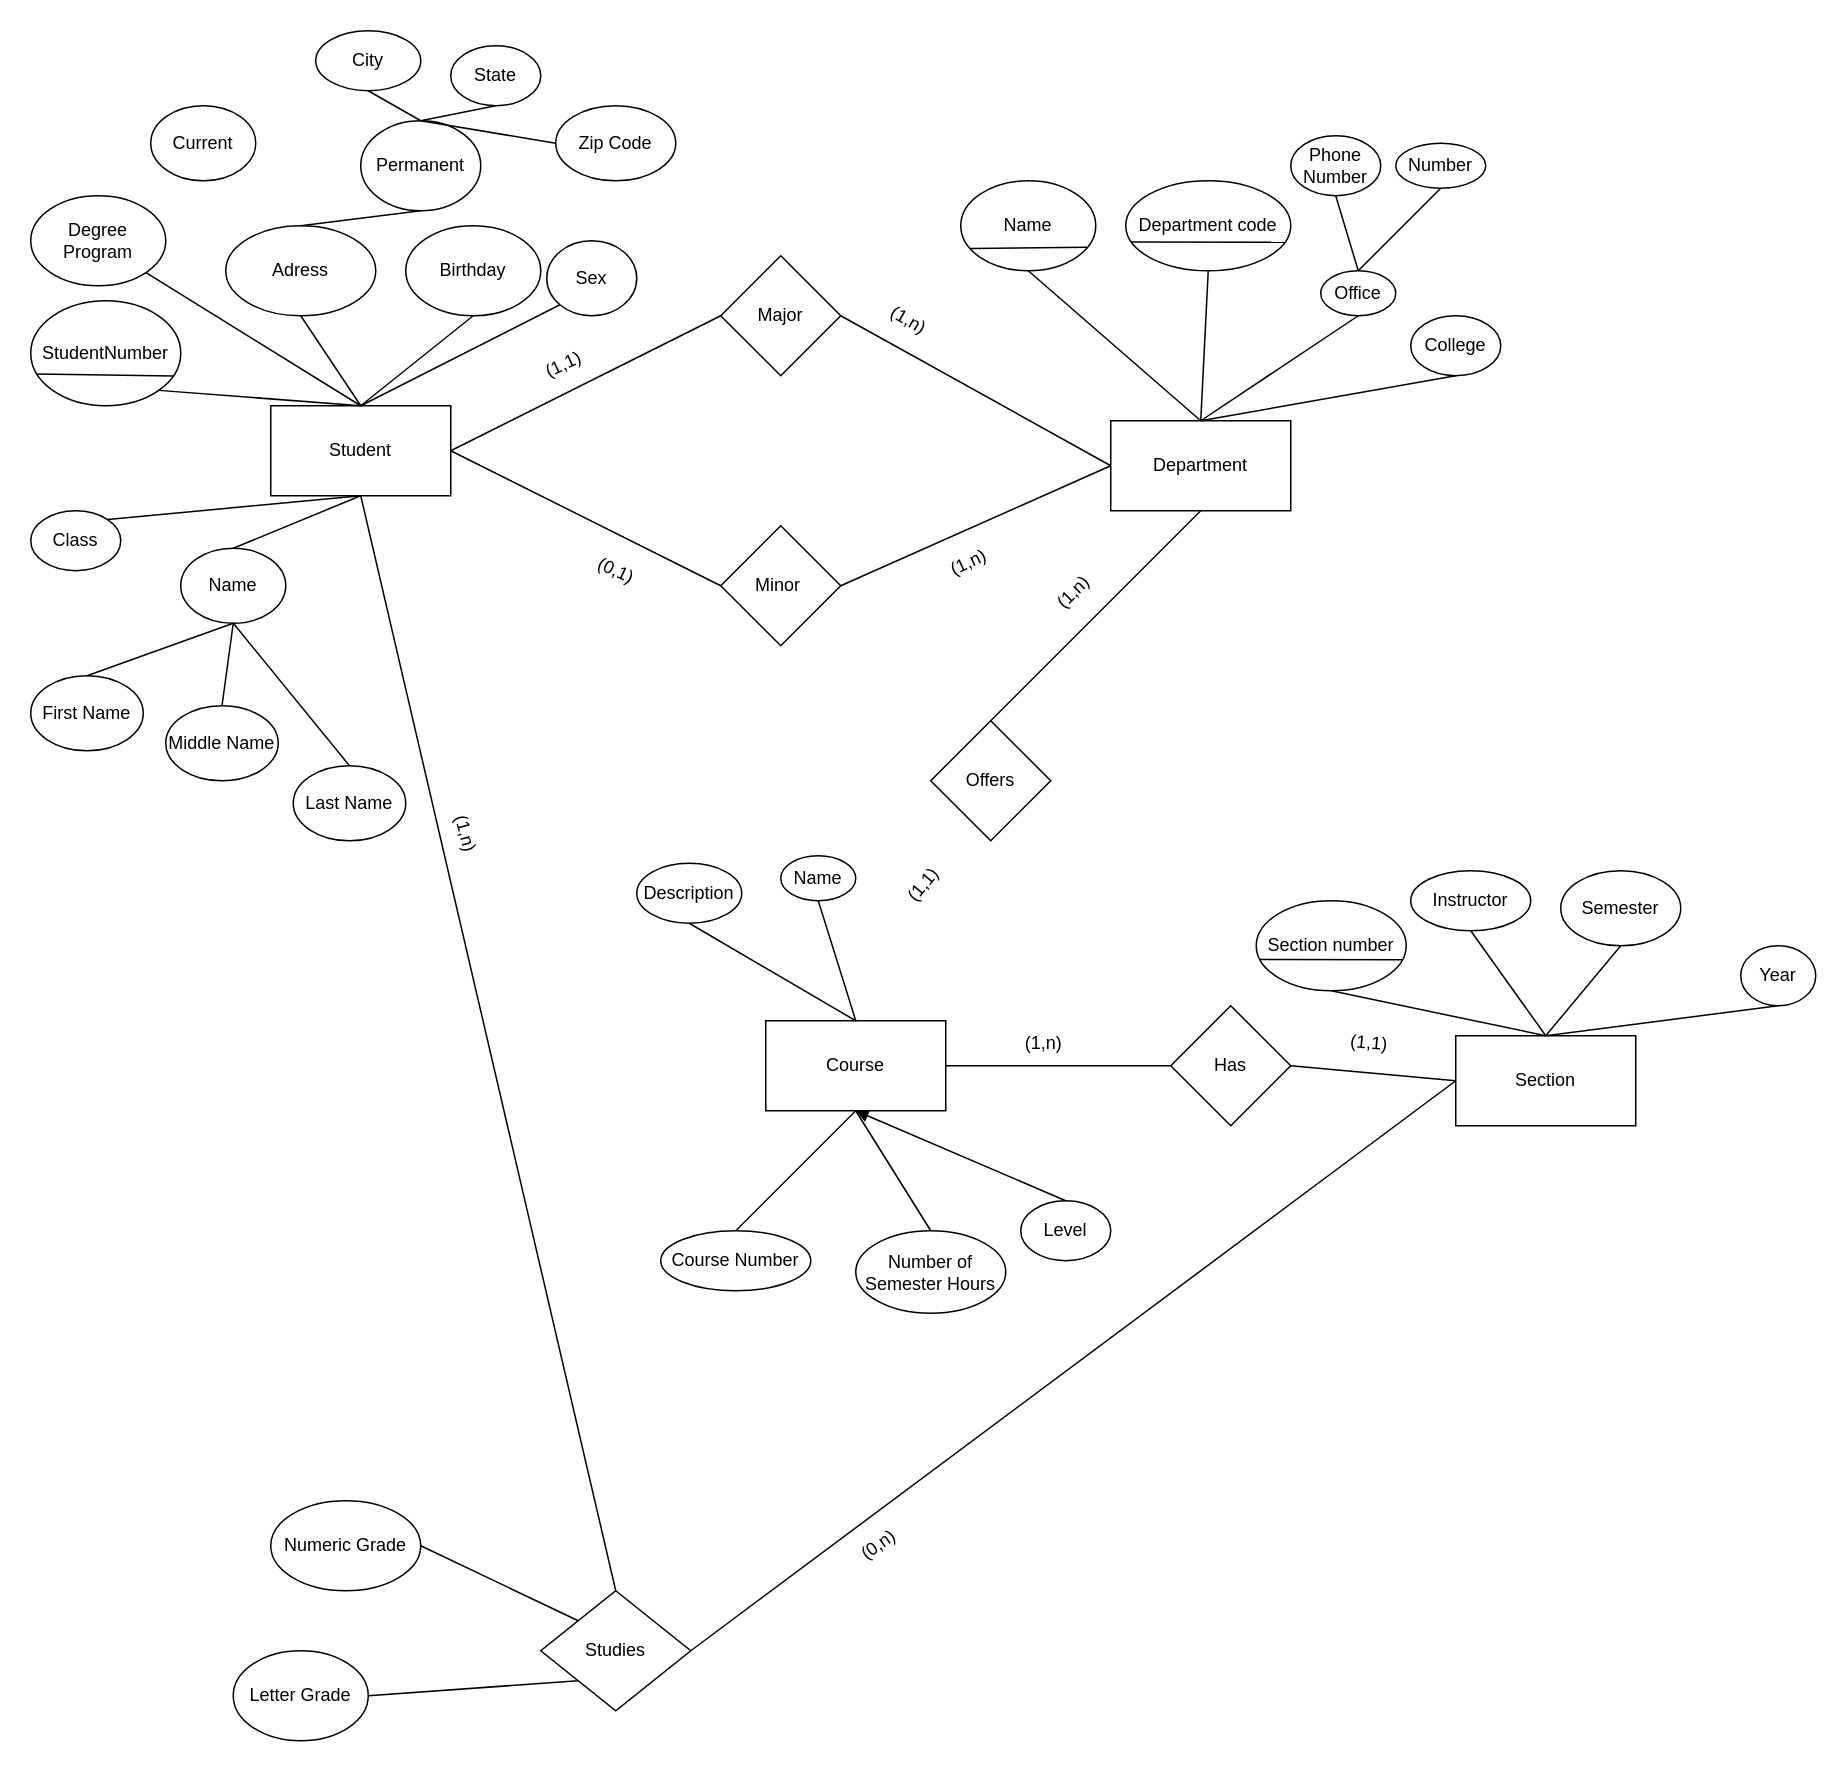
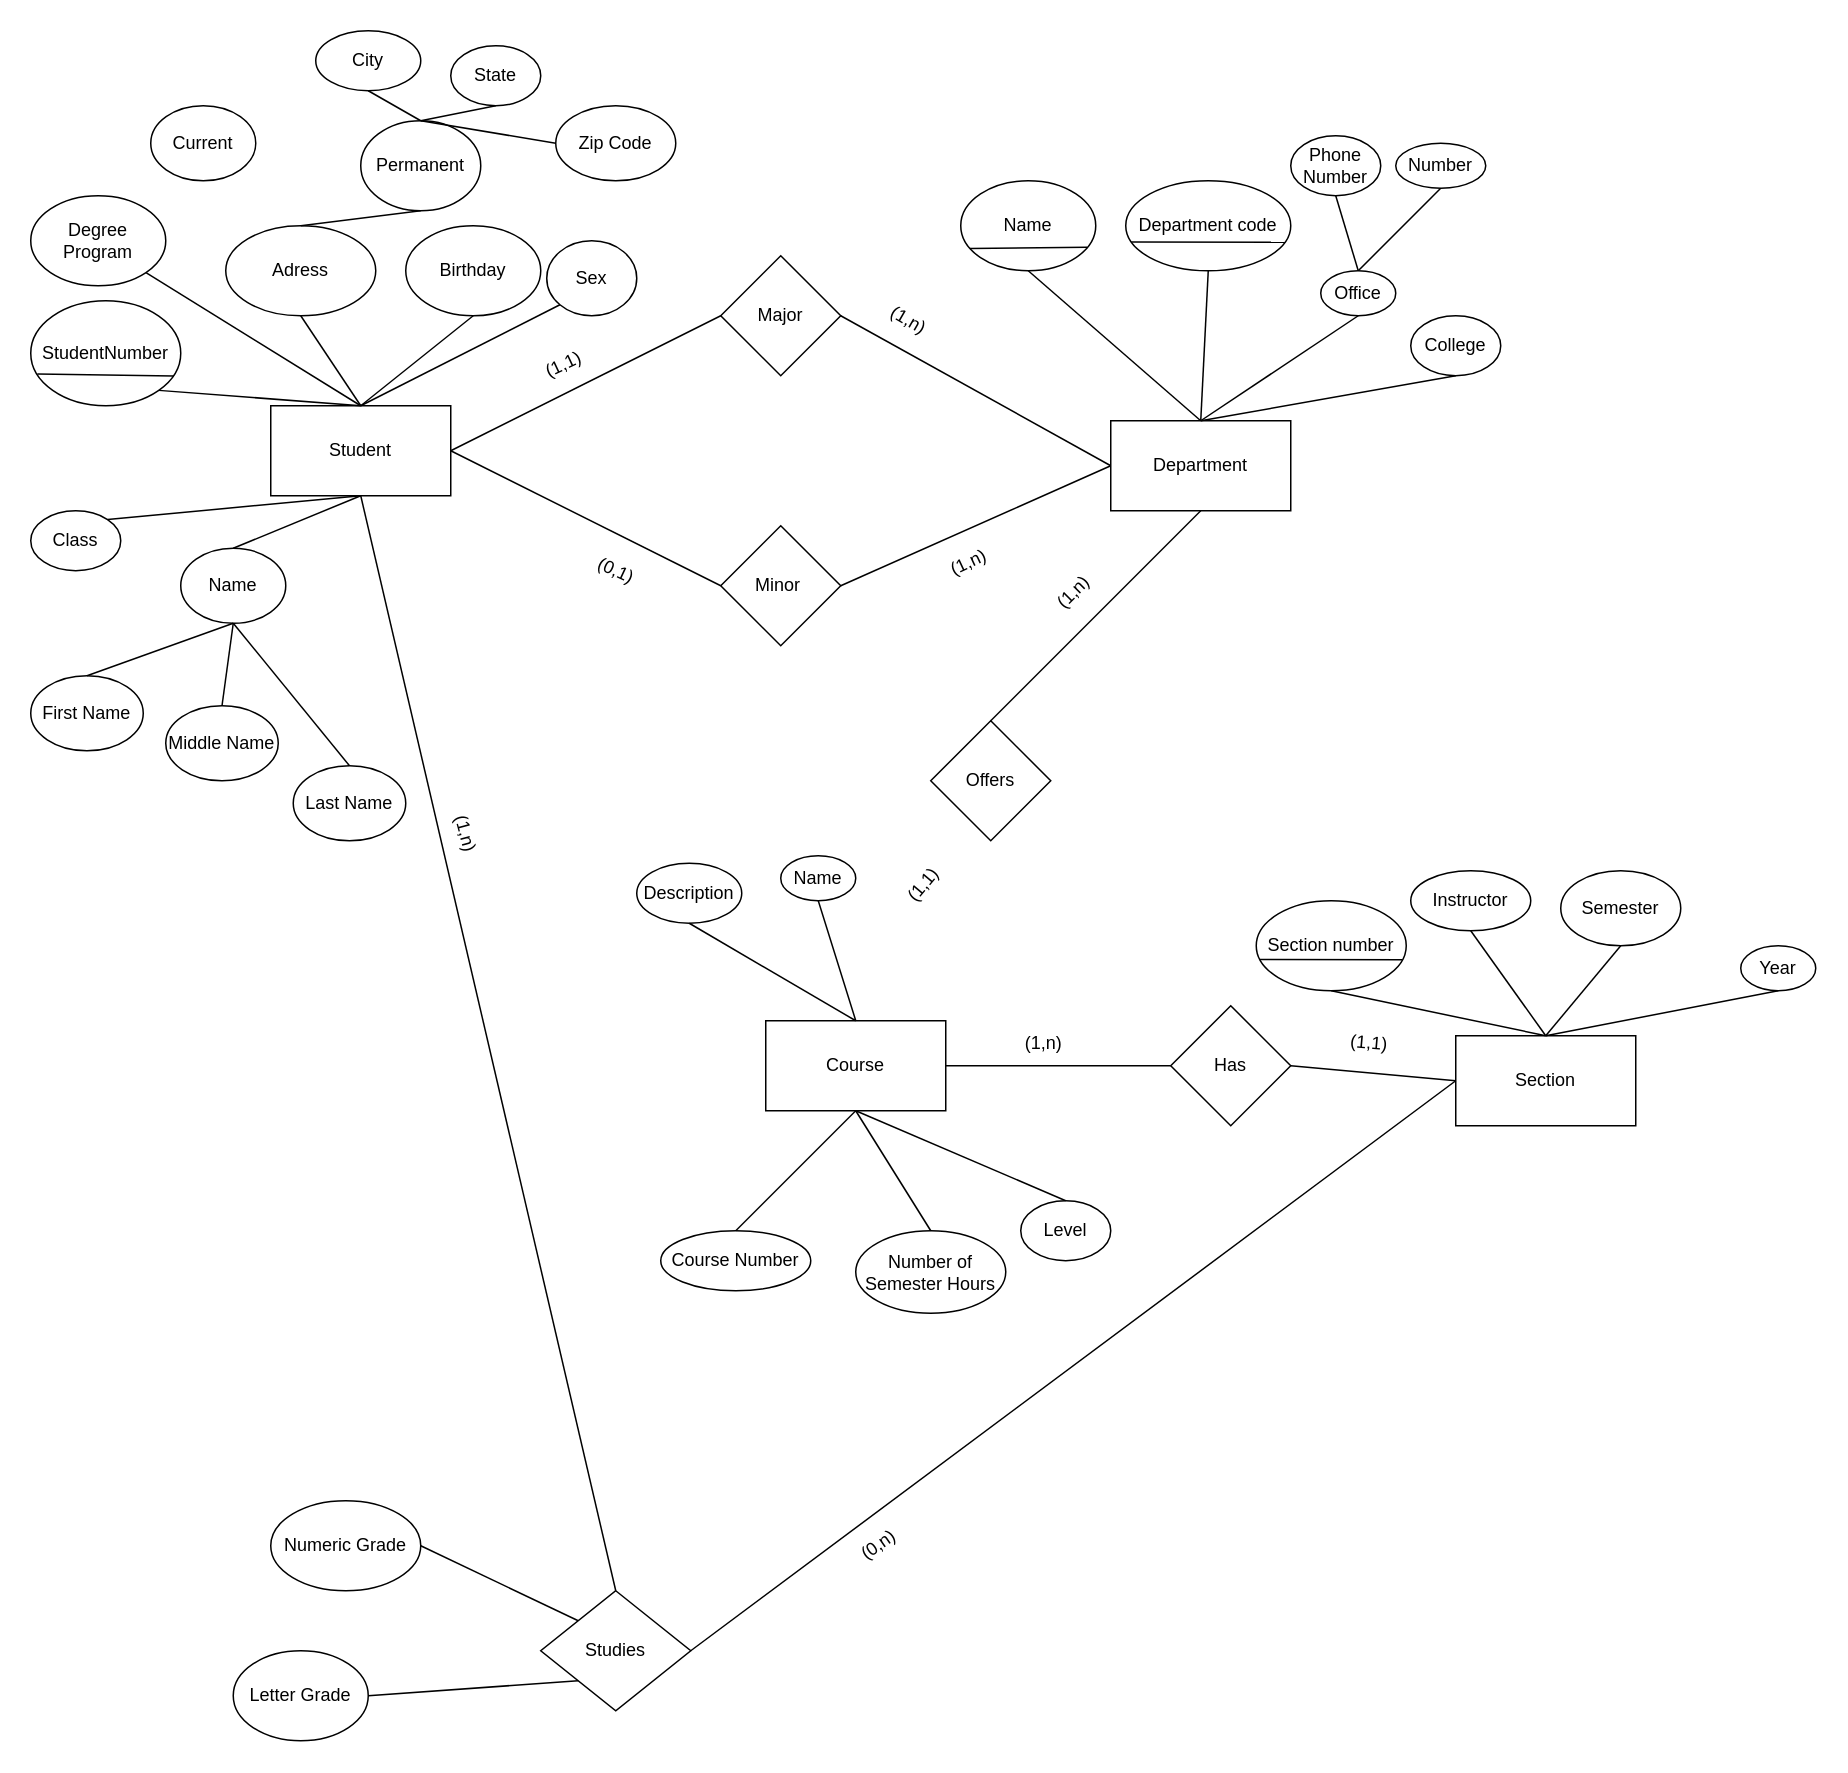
node "Year": size 75x60 -> 75x45
edge "Level" -> "Course": arrowhead block -> none
